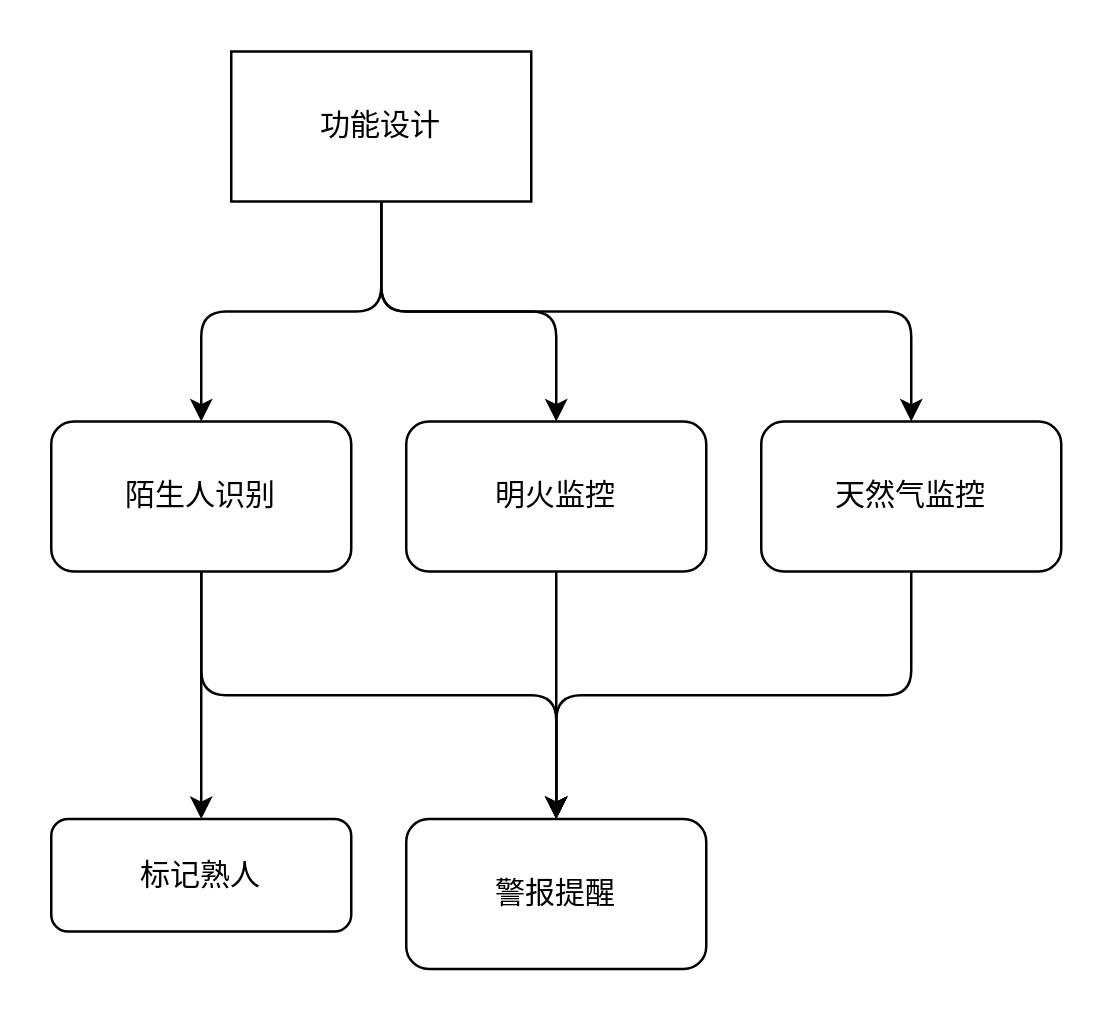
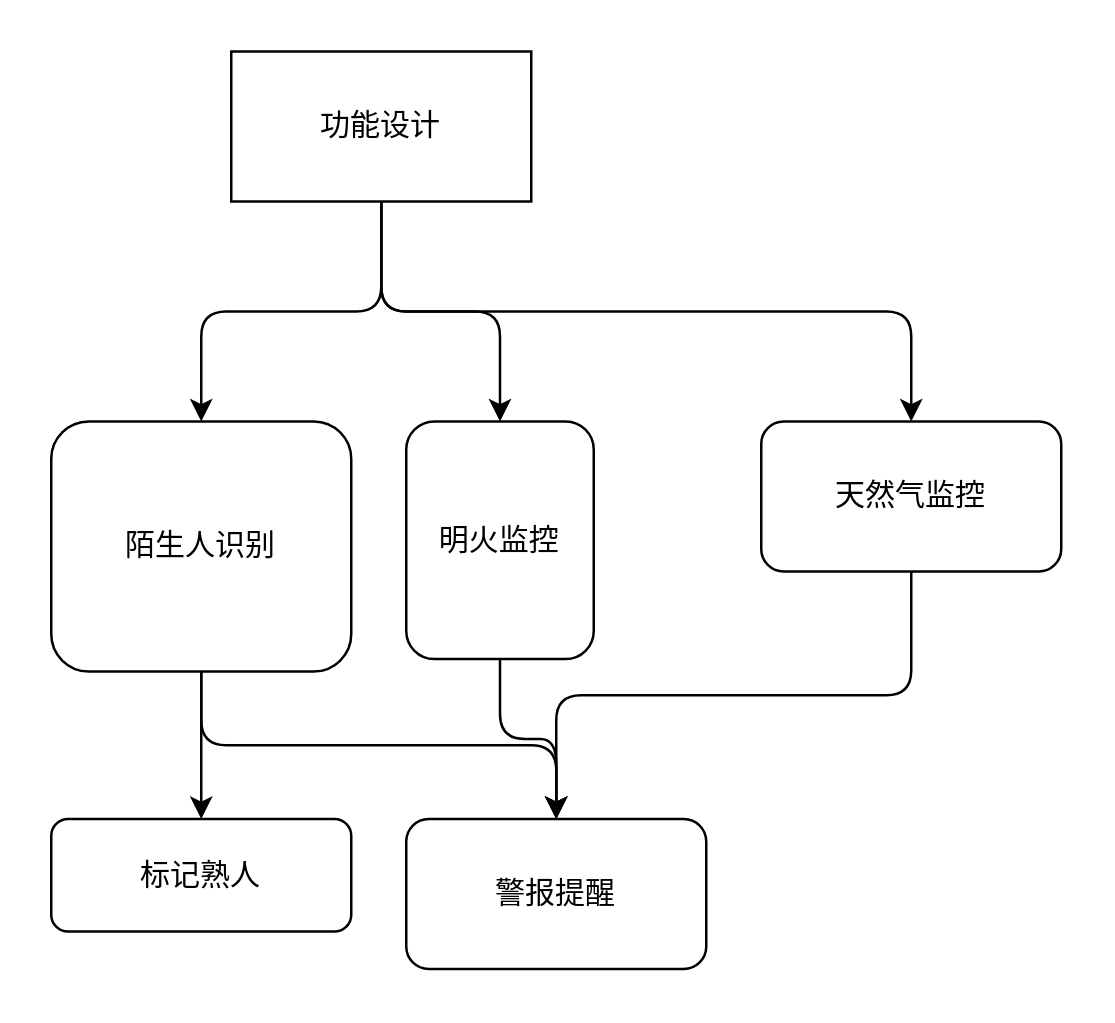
node "陌生人识别": size 300x150 -> 300x250
node "明火监控": size 300x150 -> 188x238
